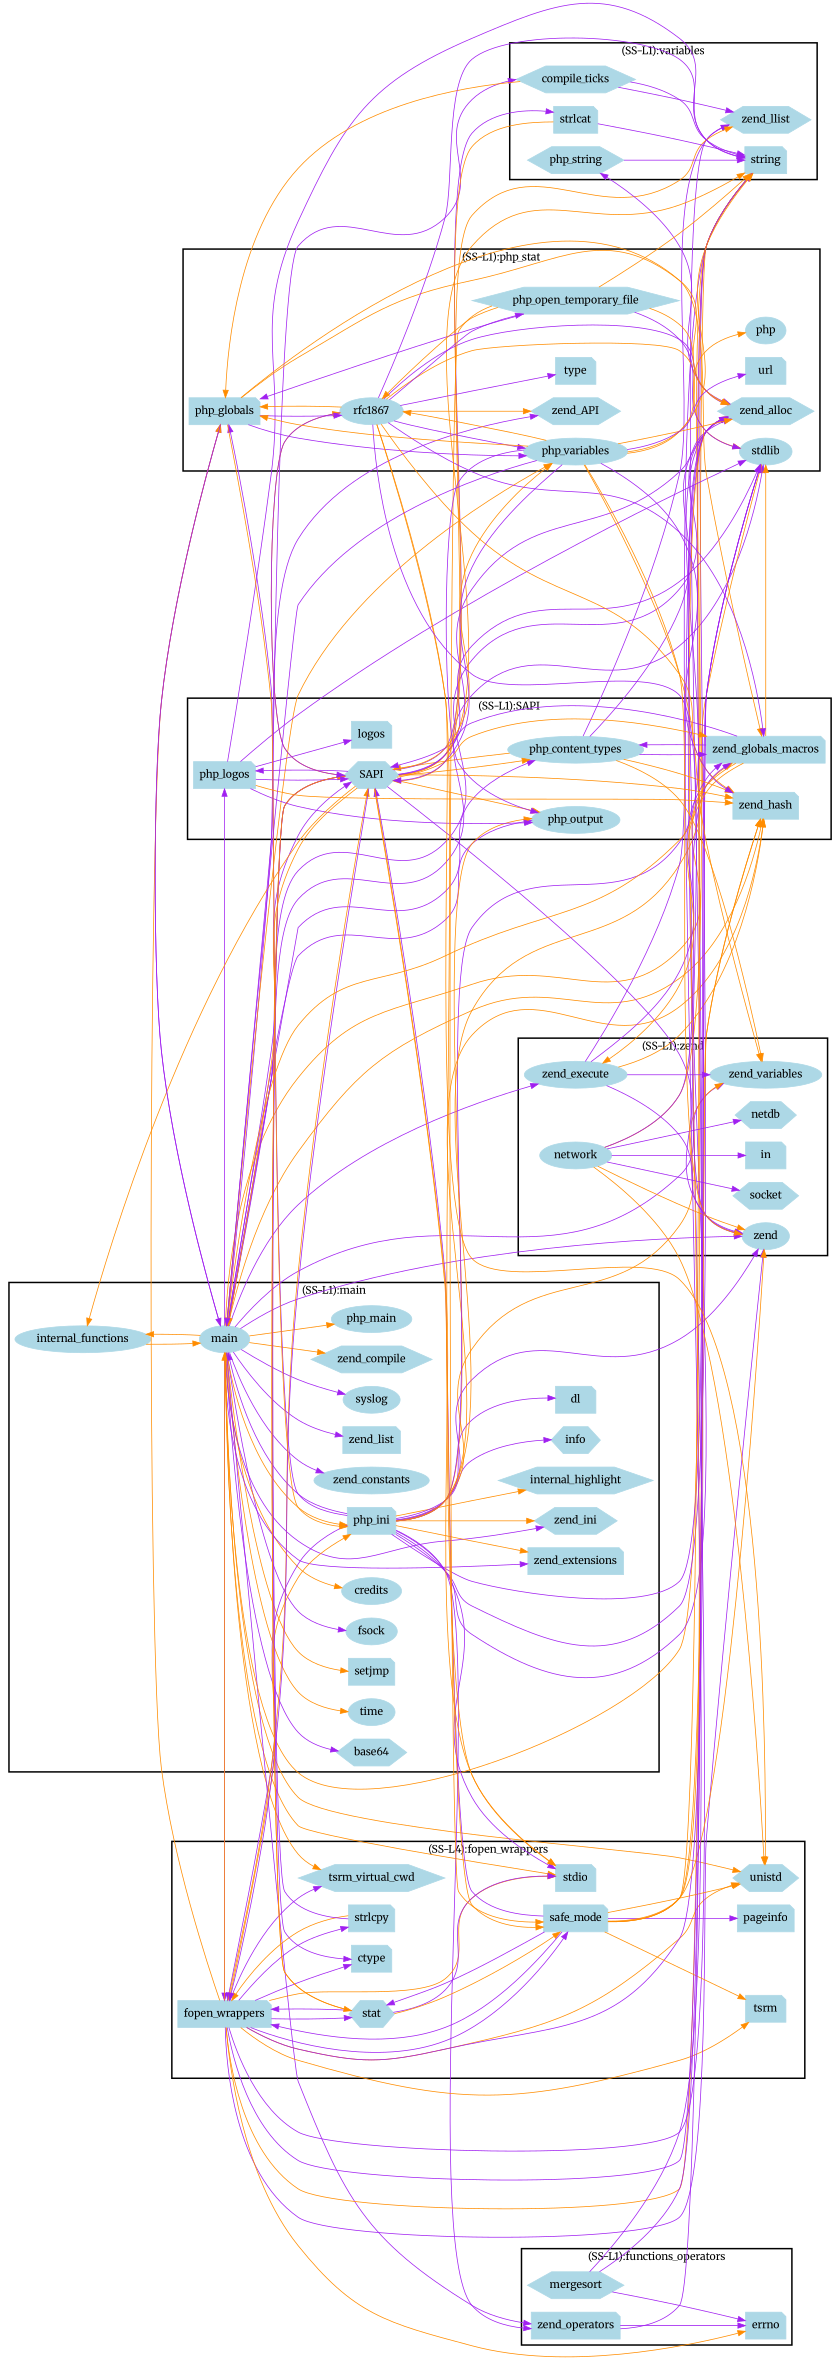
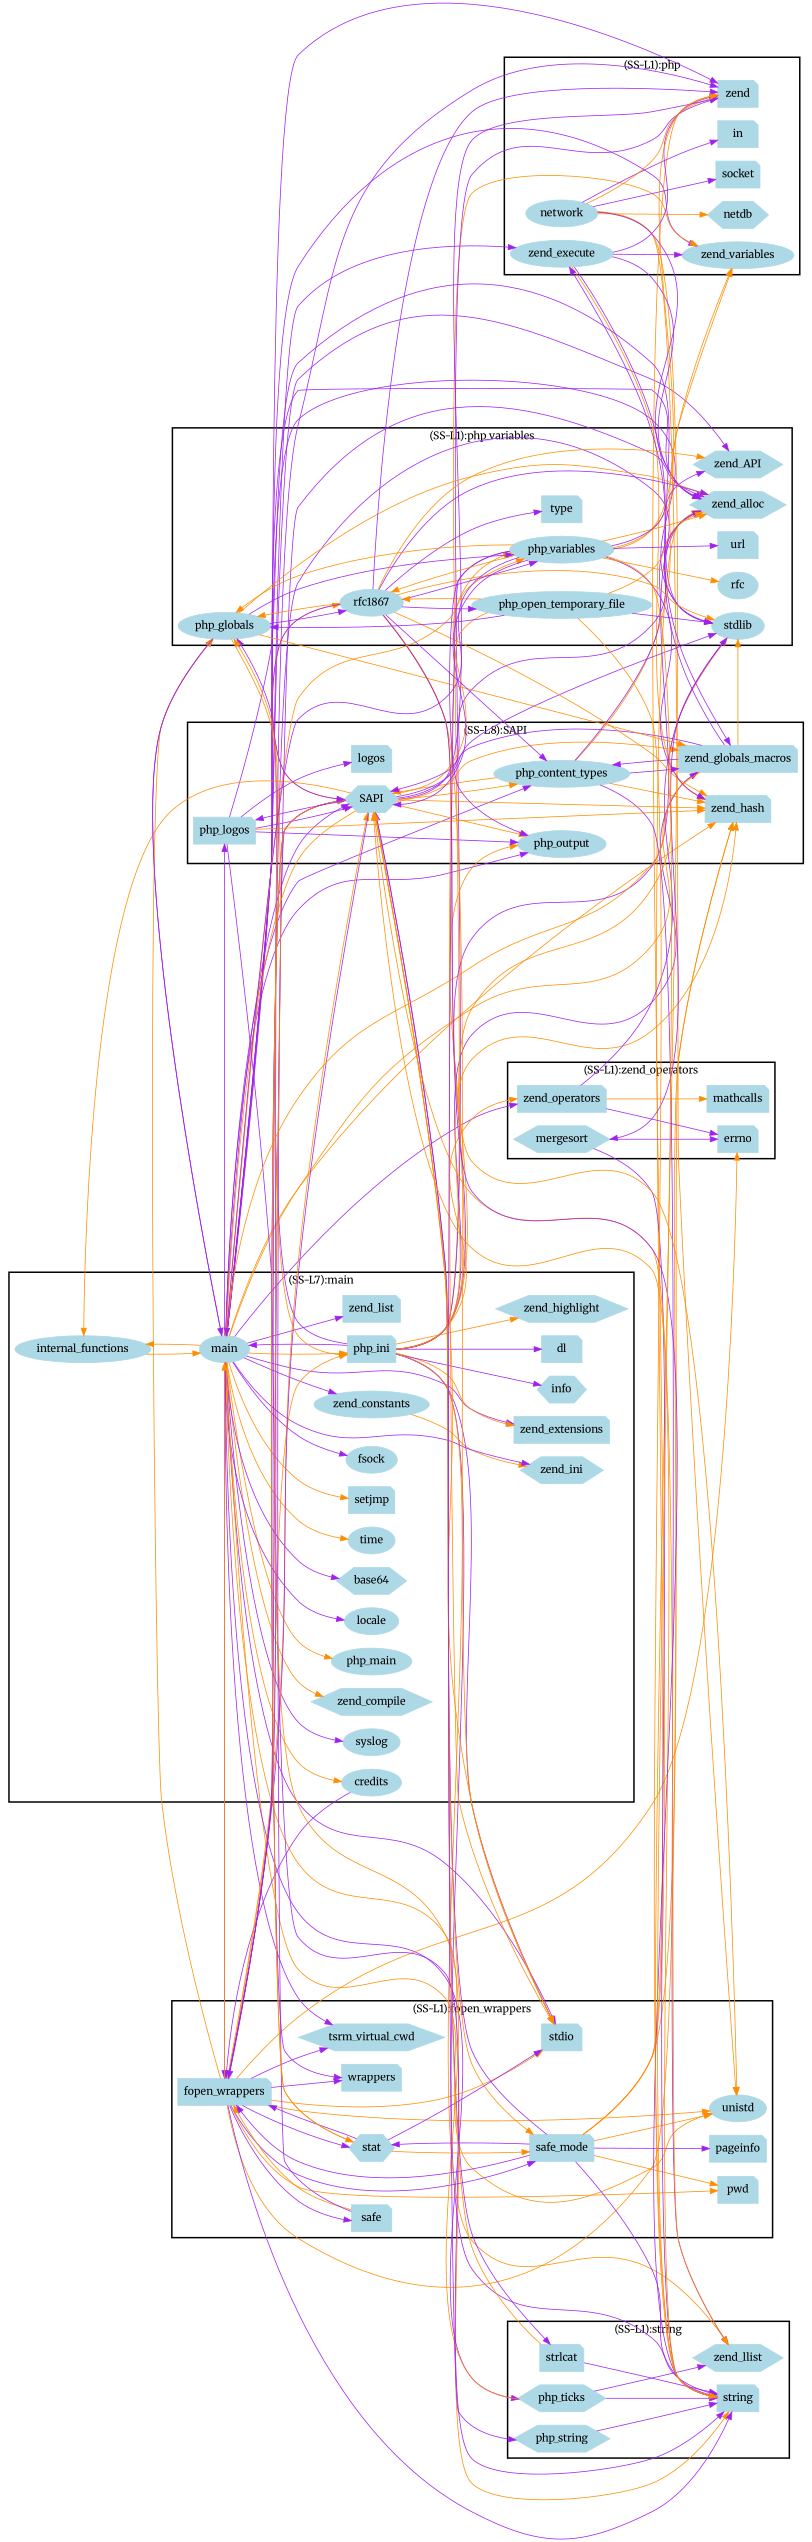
cluster "(SS-L1):variables": label "(SS-L1):variables" -> "(SS-L1):string"
node "compile_ticks": label "compile_ticks" -> "php_ticks"
cluster "(SS-L1):php_stat": label "(SS-L1):php_stat" -> "(SS-L1):php_variables"
edge "zend_alloc" -> "php_string": now "php_variables" -> "php_string"
node "php_open_temporary_file": shape hexagon -> ellipse
node "php": label "php" -> "rfc"
edge "SAPI" -> "string": reversed
node "php_globals": shape note -> ellipse
edge "rfc1867" -> "zend_globals_macros": now "rfc1867" -> "php_content_types"
edge "php_variables" -> "zend_API": added
cluster "(SS-L1):SAPI": label "(SS-L1):SAPI" -> "(SS-L8):SAPI"
edge "zend_globals_macros" -> "zend_execute": color darkorange -> purple
edge "php_ini" -> "zend_llist": color purple -> darkorange
cluster "(SS-L1):zend": label "(SS-L1):zend" -> "(SS-L1):php"
edge "safe_mode" -> "string": color darkorange -> purple
node "mathcalls": added
edge "php_open_temporary_file" -> "safe_mode": now "php_open_temporary_file" -> "stdio"
edge "network" -> "netdb": color purple -> darkorange
node "socket": shape hexagon -> note
node "zend": shape ellipse -> note
cluster "(SS-L1):main": label "(SS-L1):main" -> "(SS-L7):main"
edge "mergesort" -> "stdlib": reversed
node "internal_highlight": label "internal_highlight" -> "zend_highlight"
edge "php_ini" -> "zend_ini": now "zend_constants" -> "zend_ini"
node "locale": added
edge "php_ini" -> "fopen_wrappers": now "credits" -> "fopen_wrappers"
edge "main" -> "tsrm_virtual_cwd": color darkorange -> purple
edge "main" -> "stdio": color darkorange -> purple
cluster "(SS-L4):fopen_wrappers": label "(SS-L4):fopen_wrappers" -> "(SS-L1):fopen_wrappers"
node "unistd": shape hexagon -> ellipse
edge "php_ini" -> "zend_operators": color purple -> darkorange
node "strlcpy": label "strlcpy" -> "safe"
node "ctype": label "ctype" -> "wrappers"
node "tsrm": label "tsrm" -> "pwd"
cluster "(SS-L1):functions_operators": label "(SS-L1):functions_operators" -> "(SS-L1):zend_operators"
